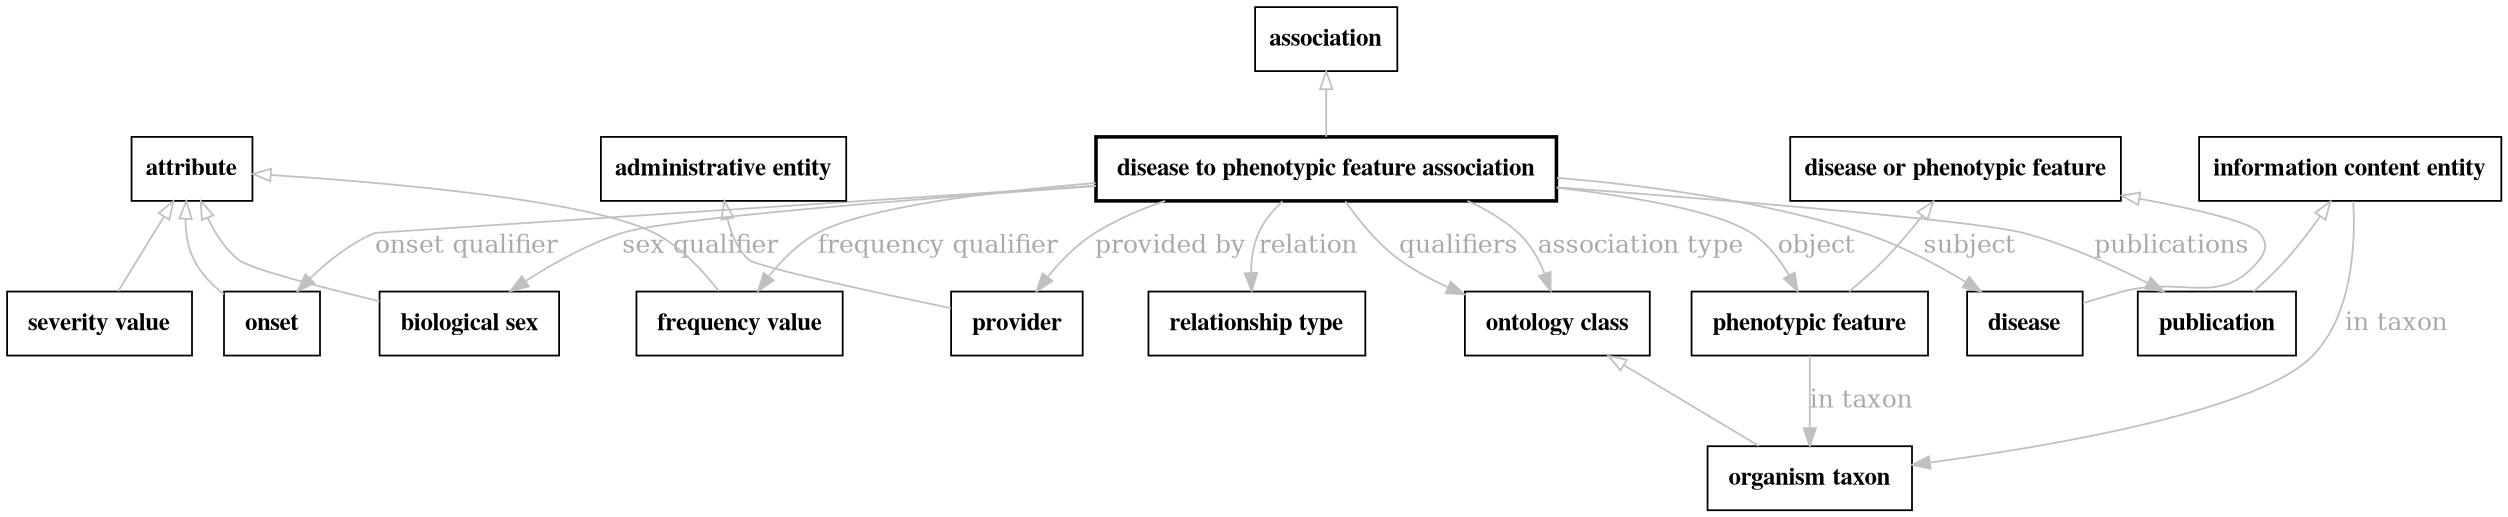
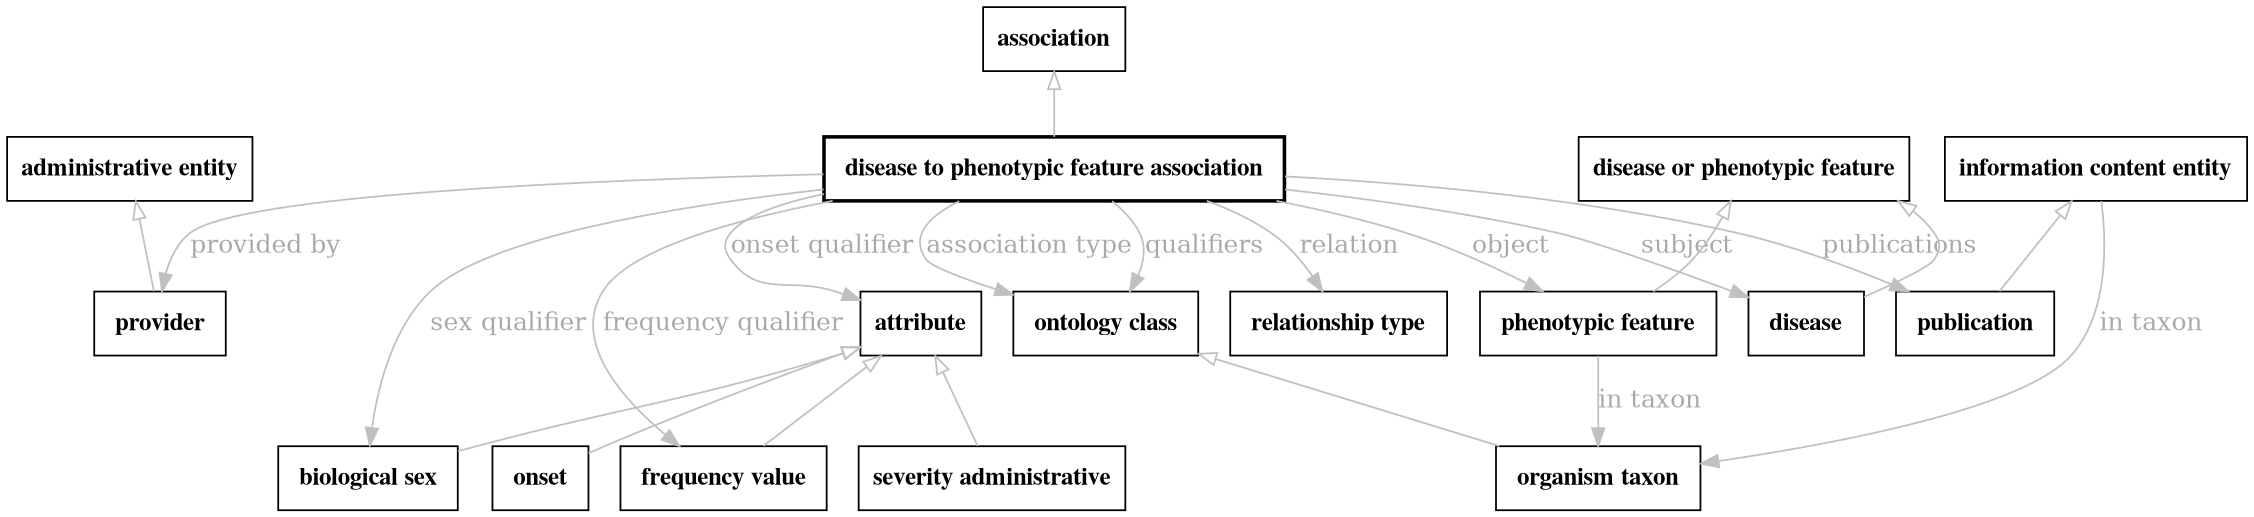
edge "disease to phenotypic feature association" -> "onset": now "disease to phenotypic feature association" -> "attribute"
node "severity value": label "severity value" -> "severity administrative"
